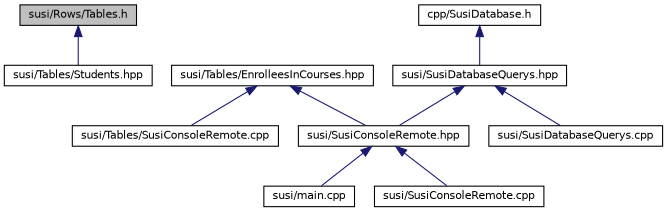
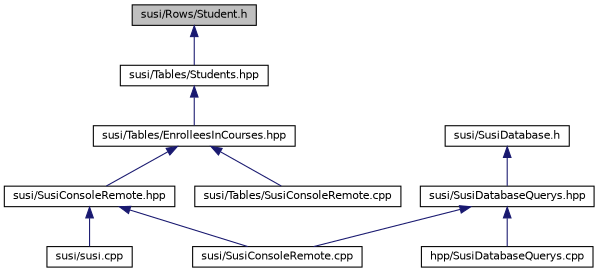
node "susi/Rows/Tables.h": label "susi/Rows/Tables.h" -> "susi/Rows/Student.h"
node "cpp/SusiDatabase.h": label "cpp/SusiDatabase.h" -> "susi/SusiDatabase.h"
edge "susi/SusiConsoleRemote.hpp" -> "susi/SusiDatabaseQuerys.hpp": now "susi/SusiConsoleRemote.cpp" -> "susi/SusiDatabaseQuerys.hpp"
edge "susi/Tables/EnrolleesInCourses.hpp" -> "susi/Tables/Students.hpp": added
node "susi/SusiDatabaseQuerys.cpp": label "susi/SusiDatabaseQuerys.cpp" -> "hpp/SusiDatabaseQuerys.cpp"
node "susi/main.cpp": label "susi/main.cpp" -> "susi/susi.cpp"
